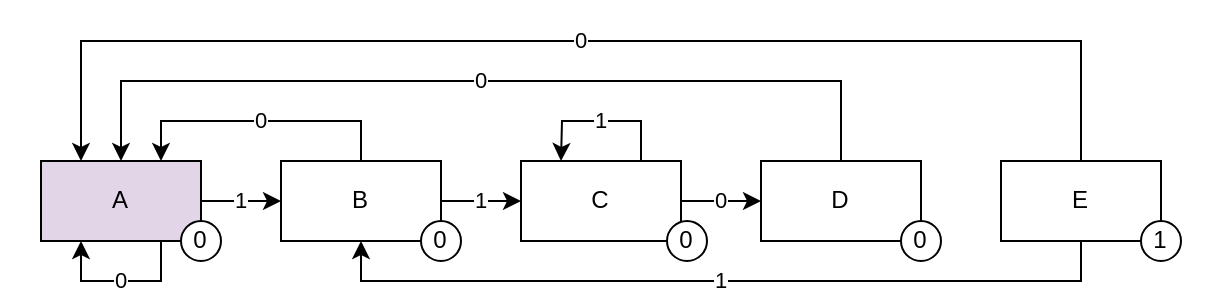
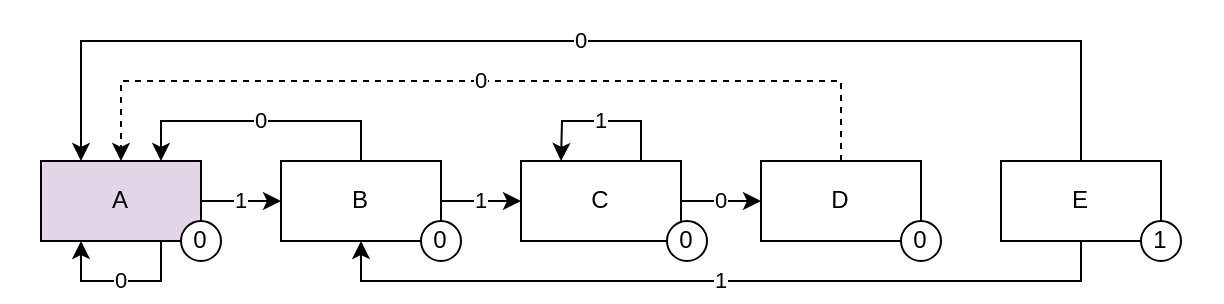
edge "D" -> "A": style solid -> dashed
